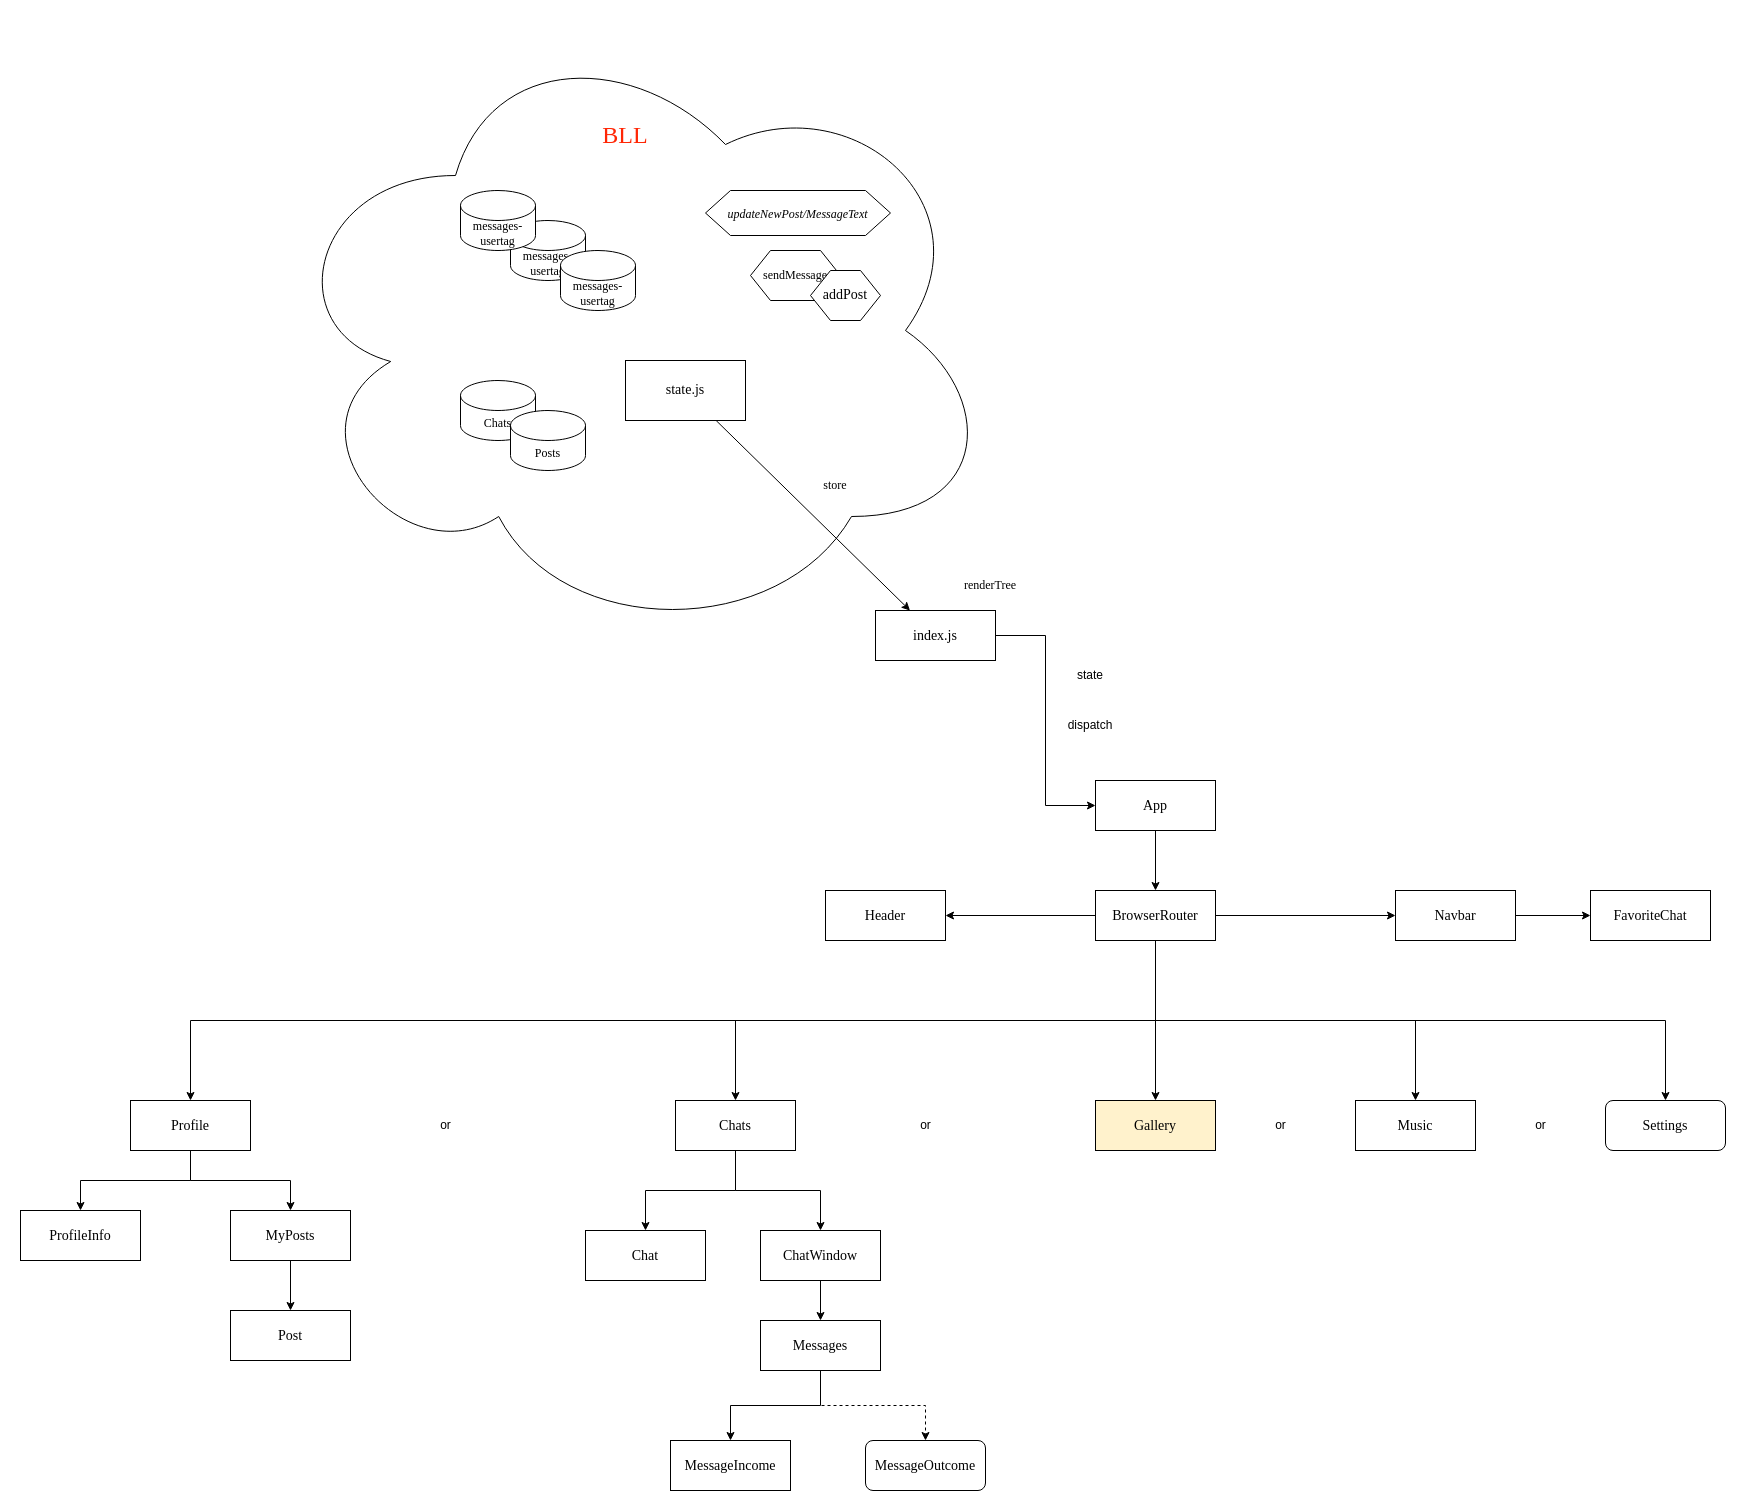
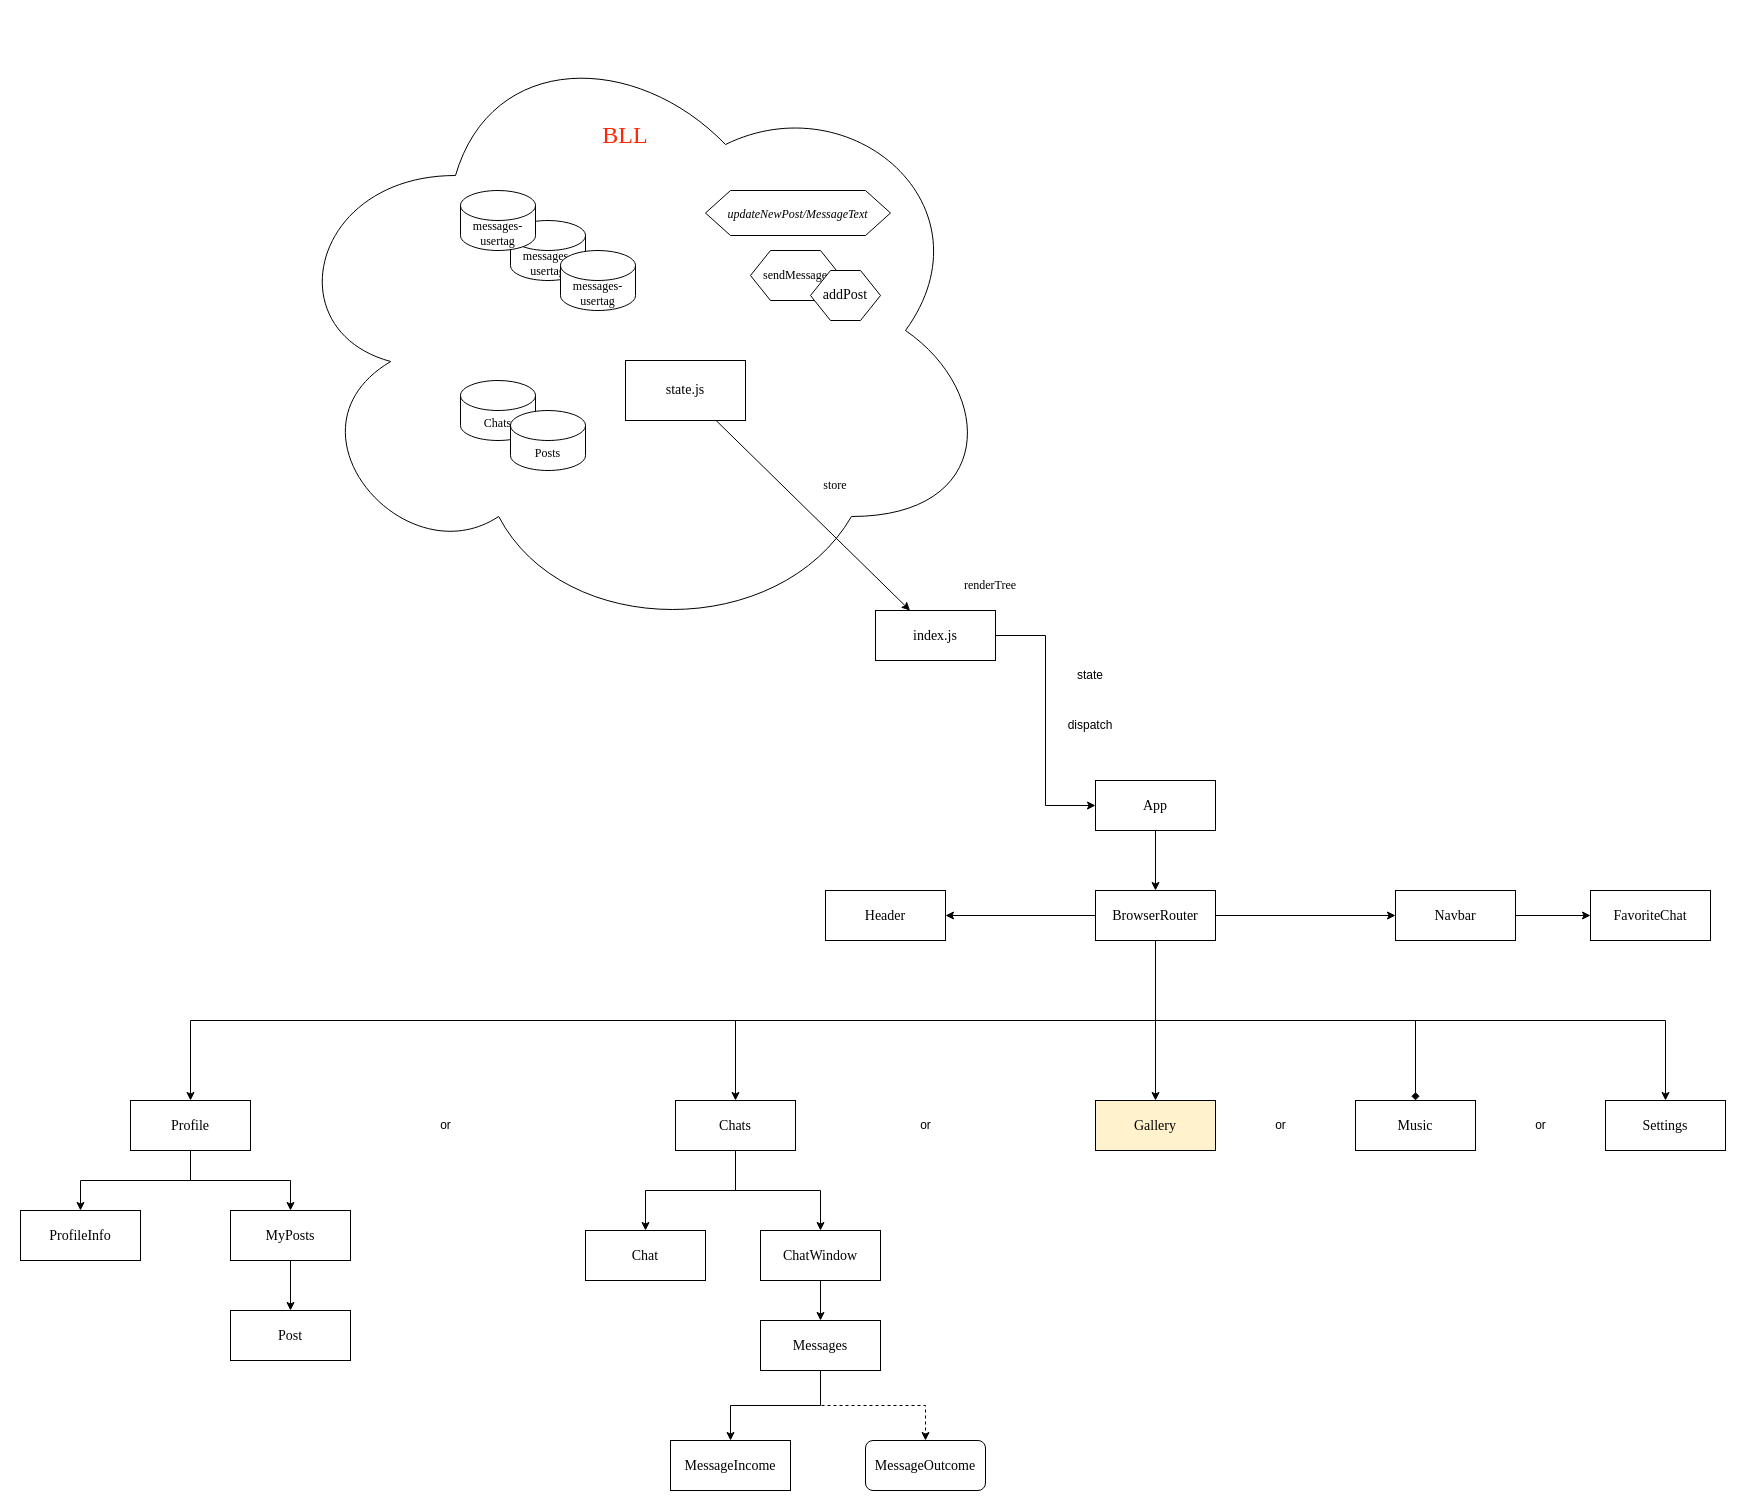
edge "BrowserRouter" -> "Music": arrowhead classic -> diamond
node "Settings": shape rounded rectangle -> rectangle
